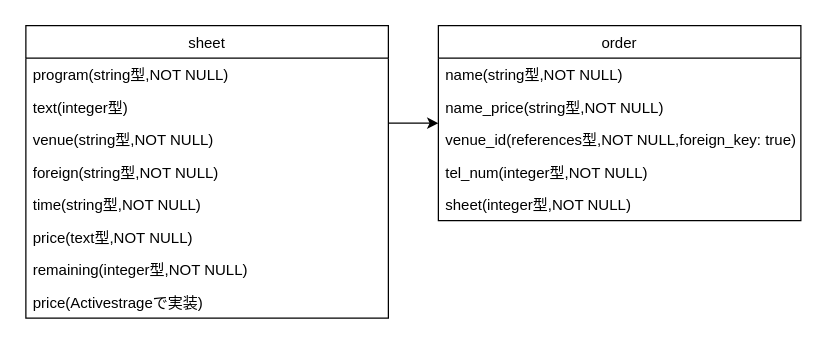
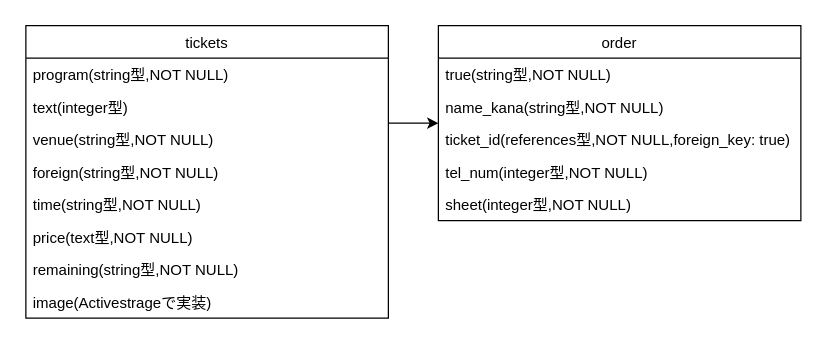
node "sheet": label "sheet" -> "tickets"
node "name(string型,NOT NULL)": label "name(string型,NOT NULL)" -> "true(string型,NOT NULL)"
node "name_price(string型,NOT NULL)": label "name_price(string型,NOT NULL)" -> "name_kana(string型,NOT NULL)"
node "venue_id(references型,NOT NULL,foreign_key: true)": label "venue_id(references型,NOT NULL,foreign_key: true)" -> "ticket_id(references型,NOT NULL,foreign_key: true)"
node "remaining(integer型,NOT NULL)": label "remaining(integer型,NOT NULL)" -> "remaining(string型,NOT NULL)"
node "price(Activestrageで実装)": label "price(Activestrageで実装)" -> "image(Activestrageで実装)"
